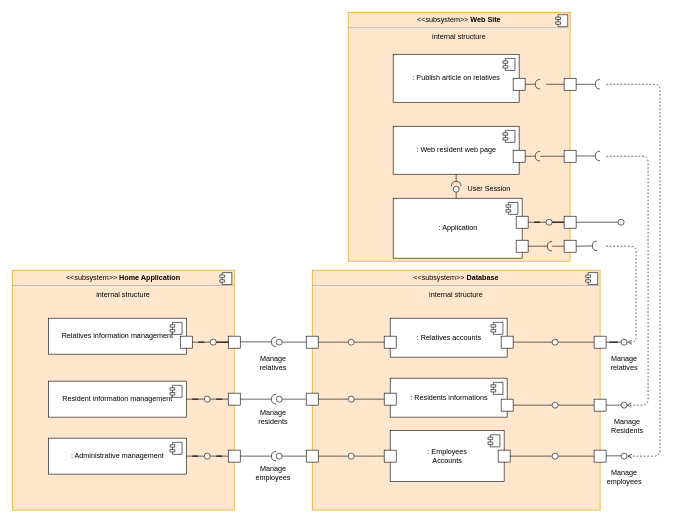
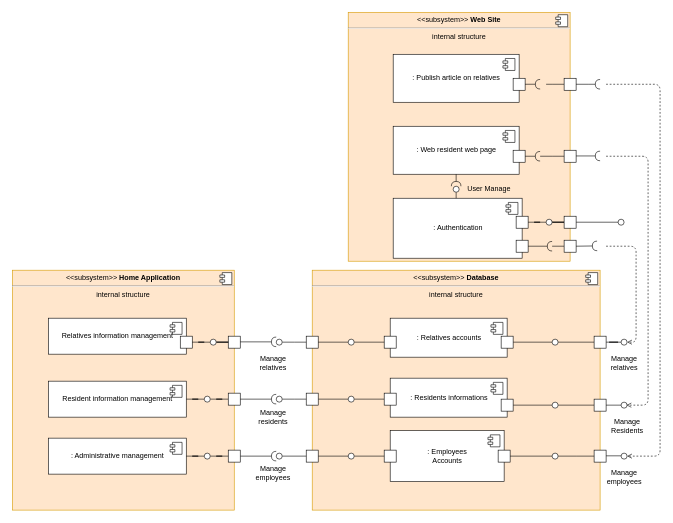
node "User Session": label "User Session" -> "User Manage"
node ": Application": label ": Application" -> ": Authentication"
